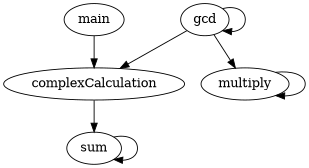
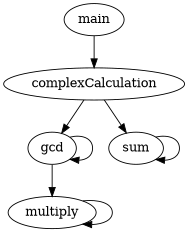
edge "gcd" -> "complexCalculation": reversed
